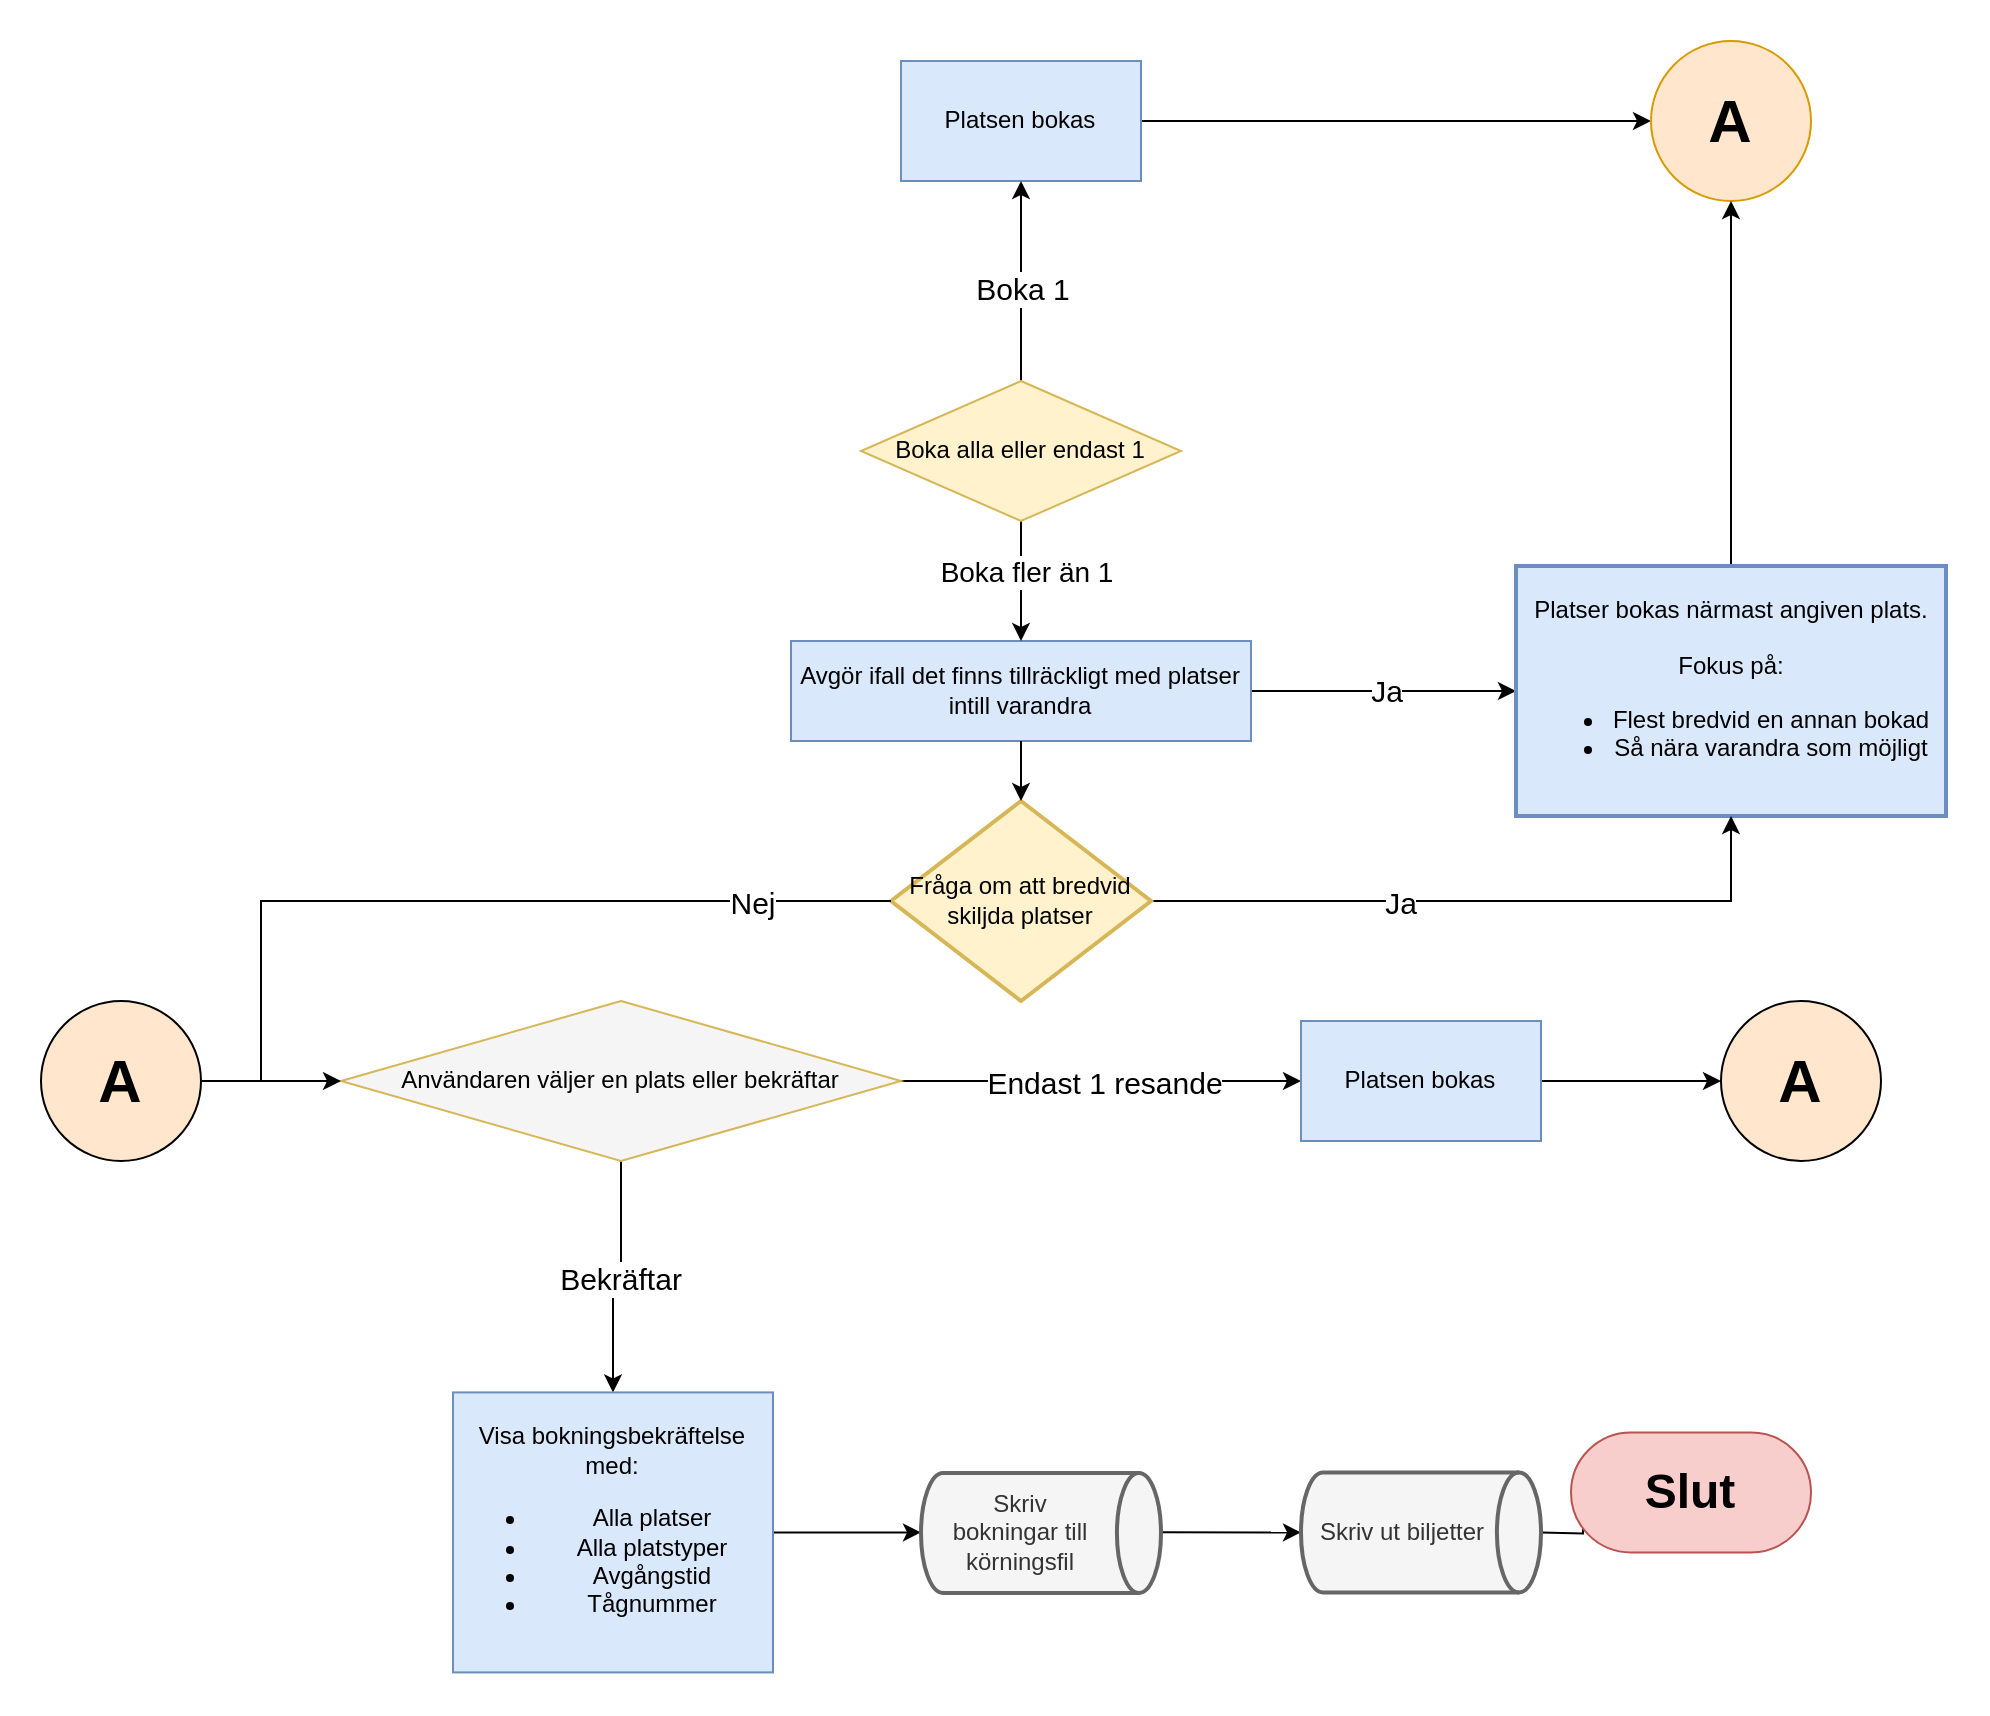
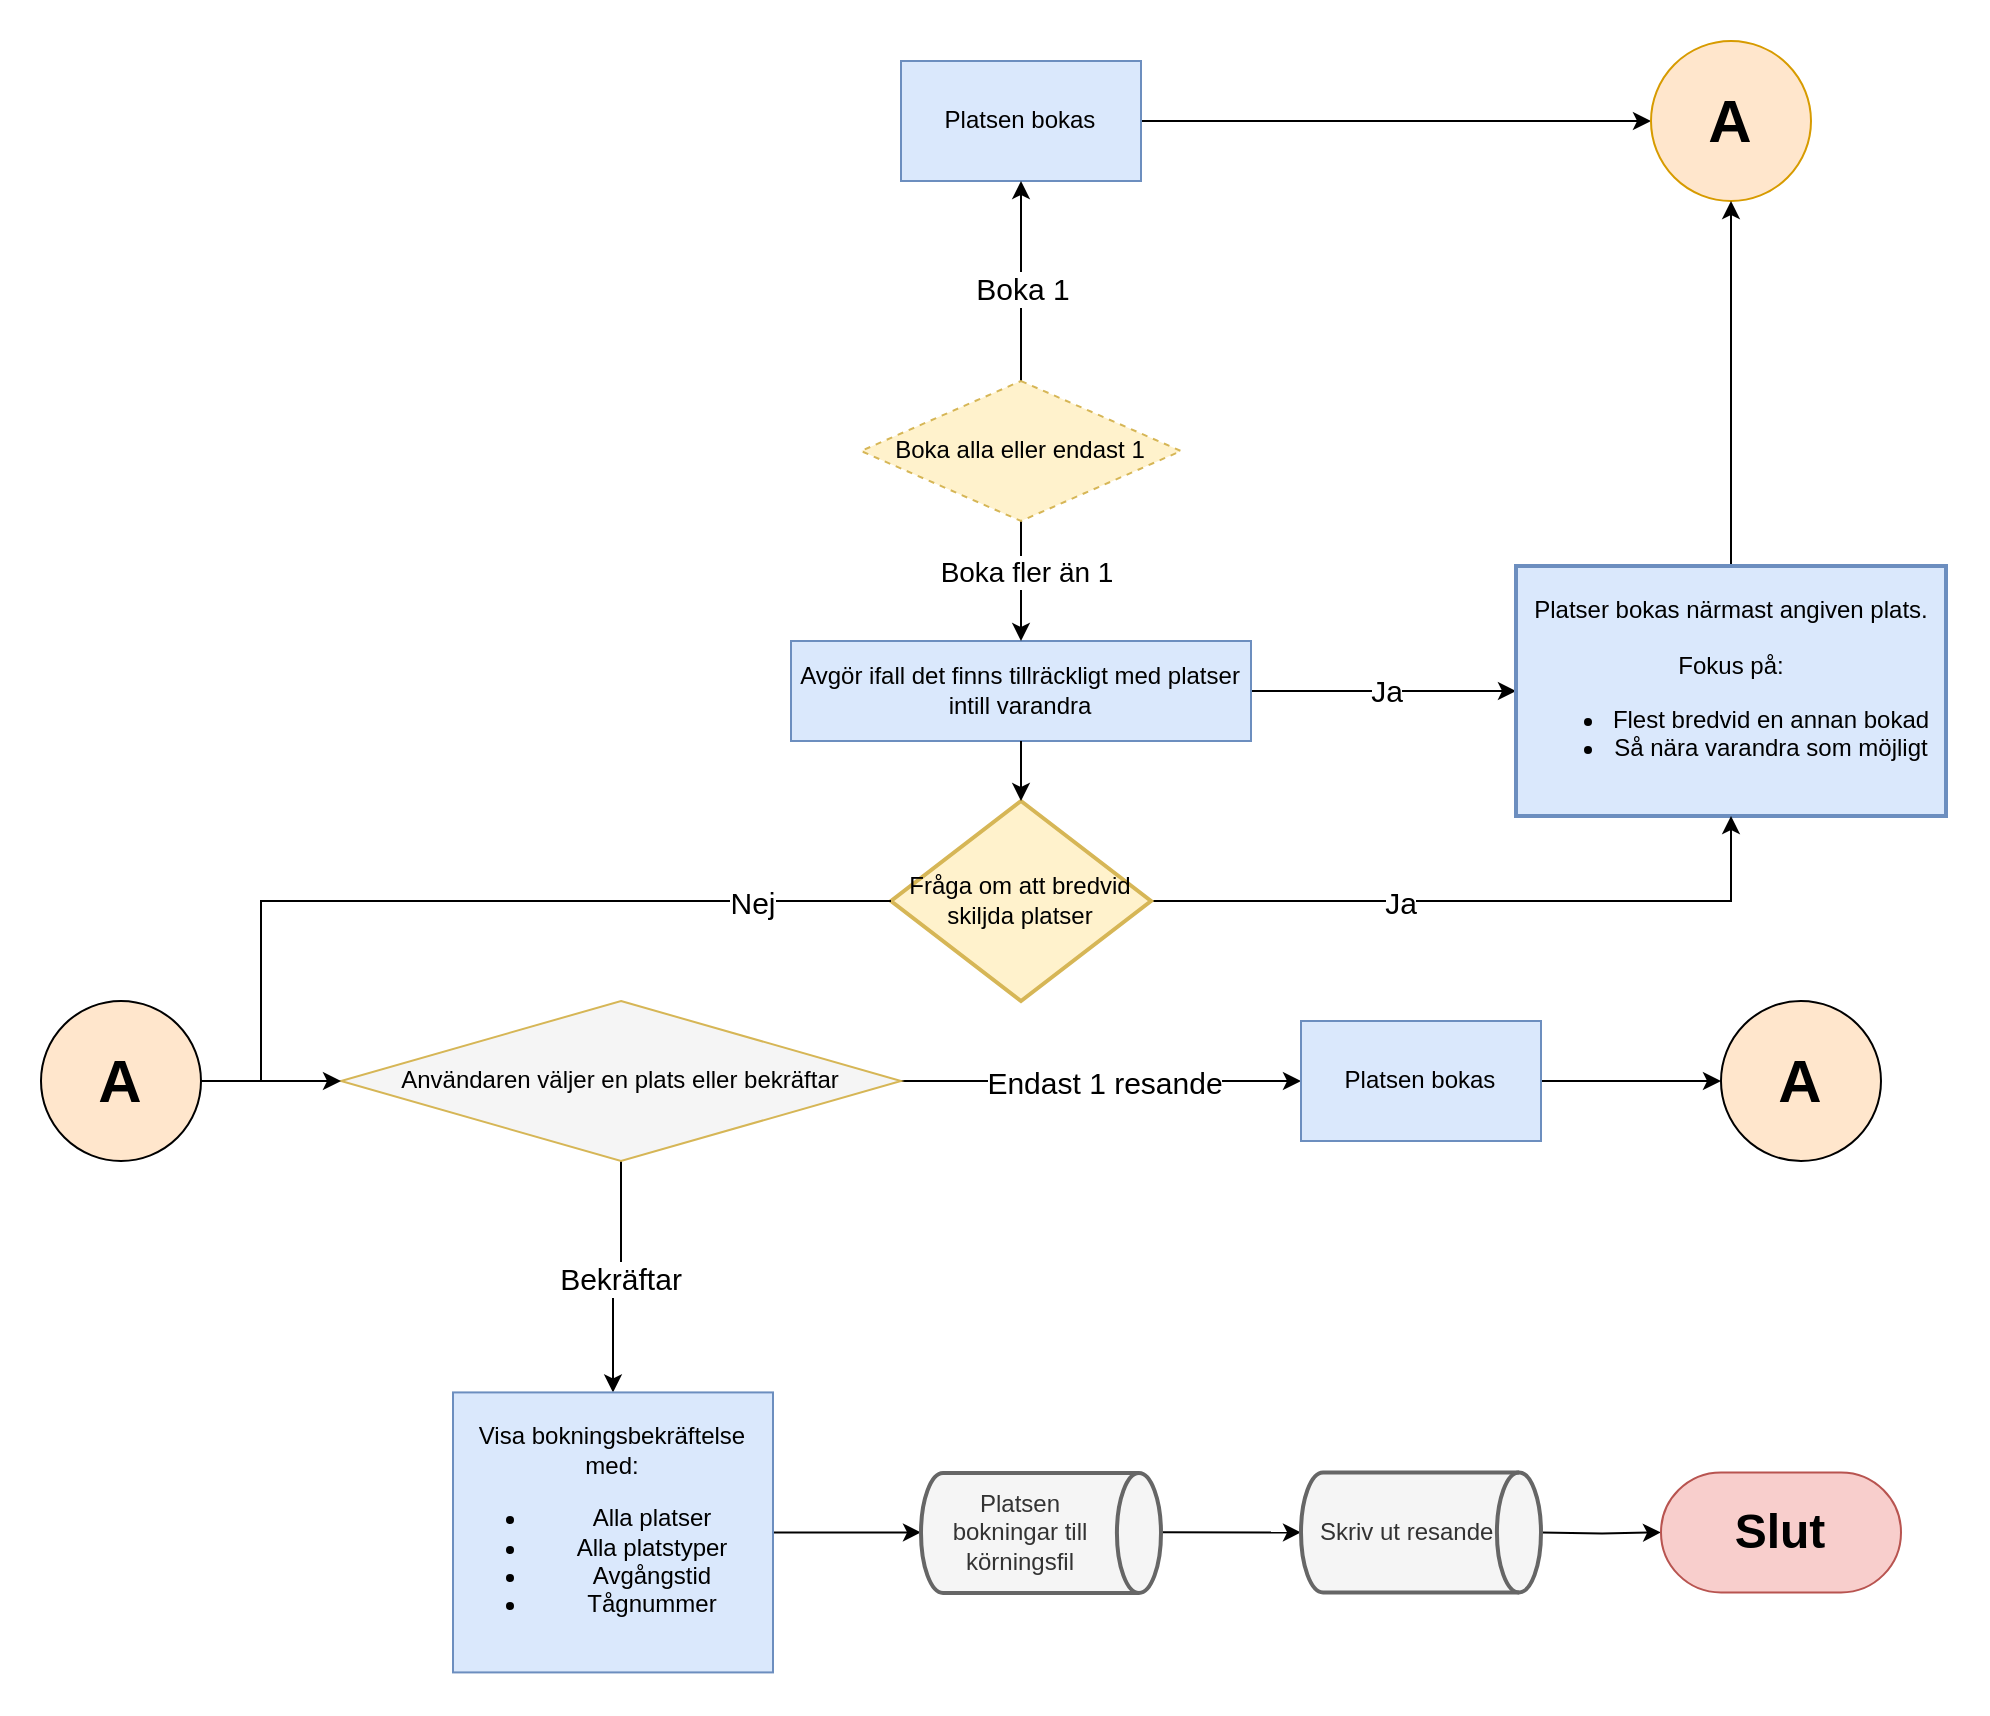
node "Boka alla eller endast 1": style solid -> dashed
node "Slut": moved (1691, 1492) -> (1781, 1532)
node "Skriv bokningar till körningsfil": label "Skriv bokningar till körningsfil" -> "Platsen bokningar till körningsfil"
node "Skriv ut biljetter": label "Skriv ut biljetter" -> "Skriv ut resande"
